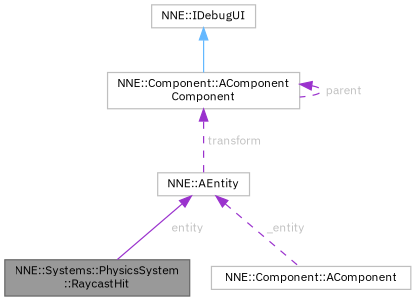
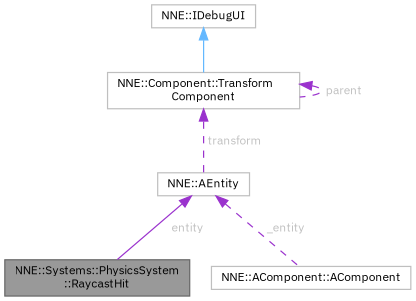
node "NNE::Component::AComponent Component": label "NNE::Component::AComponent Component" -> "NNE::Component::Transform Component"
node "NNE::Component::AComponent": label "NNE::Component::AComponent" -> "NNE::AComponent::AComponent"
